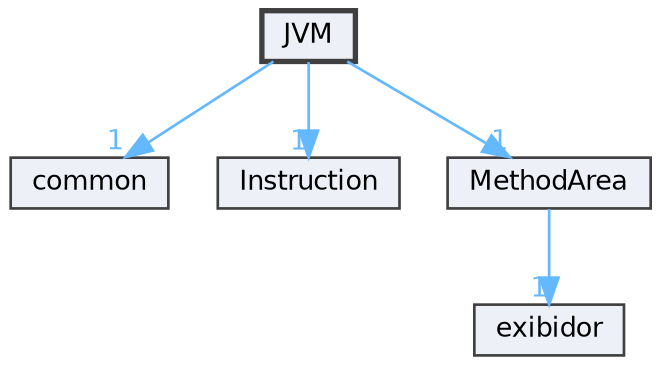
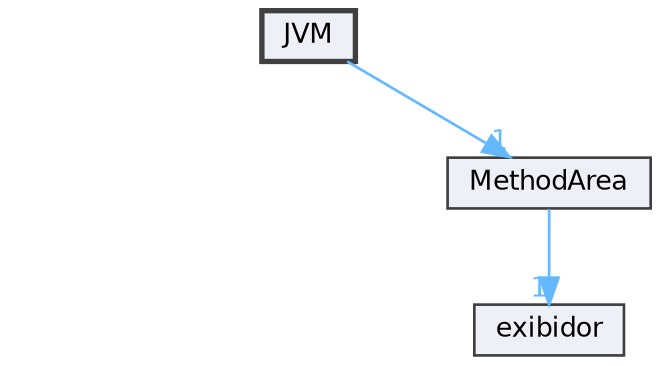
node "common": removed
node "Instruction": removed
